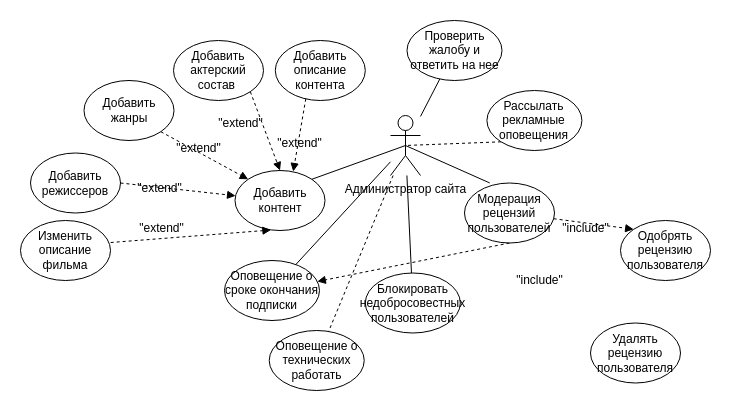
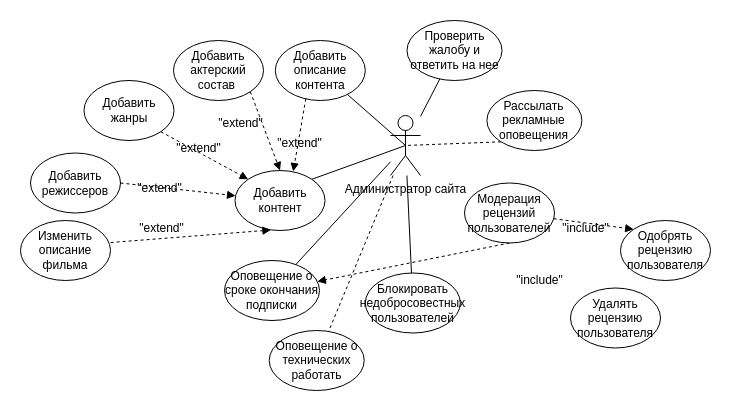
edge "Администратор сайта" -- "Модерация рецензий пользователей": now "Администратор сайта" -- "Добавить описание контента"
node "Удалять рецензию пользователя": moved (636, 353) -> (616, 318)
